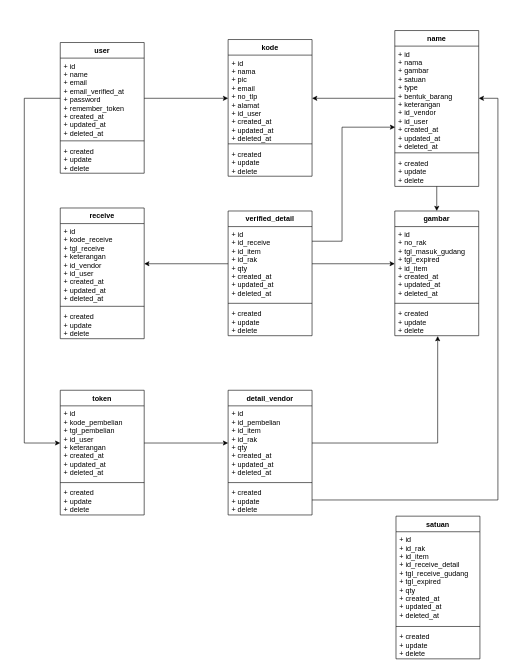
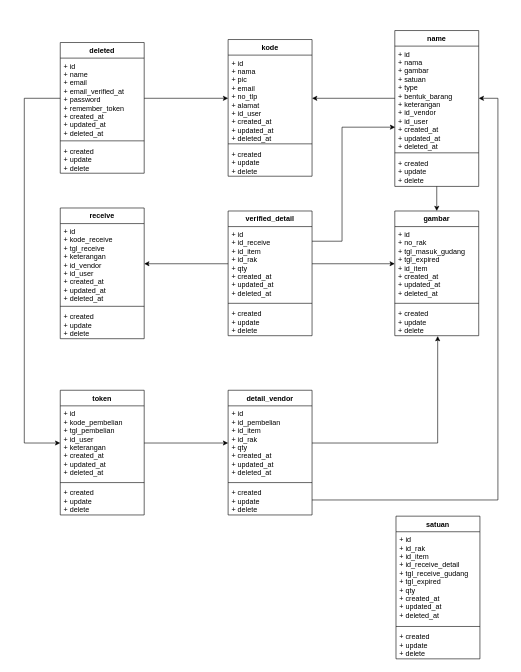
node "user": label "user" -> "deleted"
